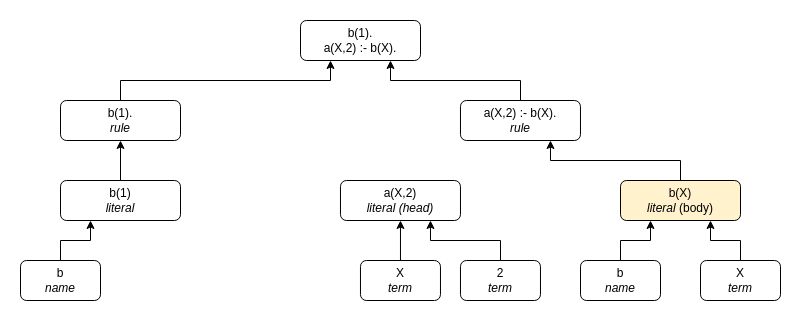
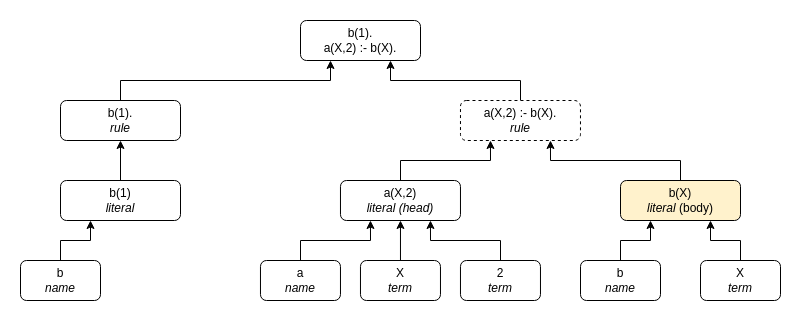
node "a(X,2) :- b(X). rule": style solid -> dashed
edge "a(X,2) literal (head)" -> "a(X,2) :- b(X). rule": added
edge "a name" -> "a(X,2) literal (head)": added
node "a name": added
